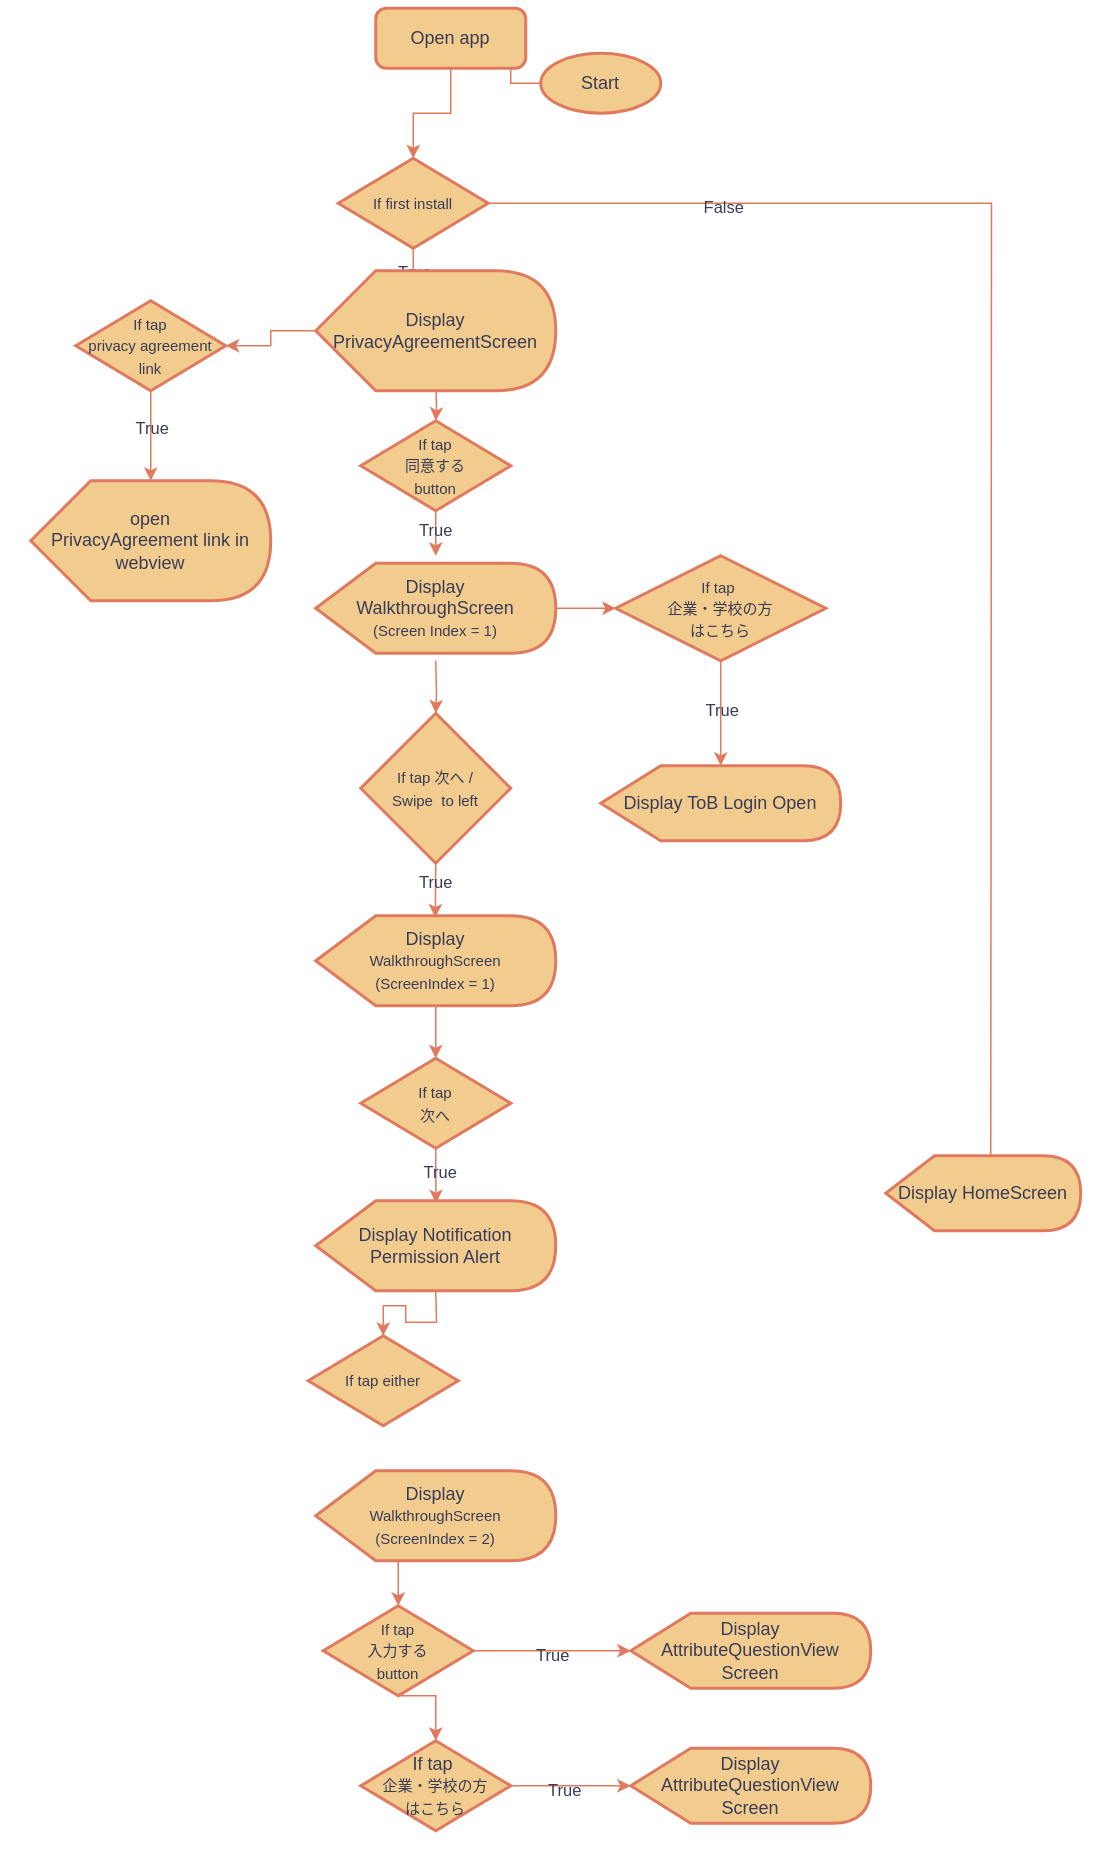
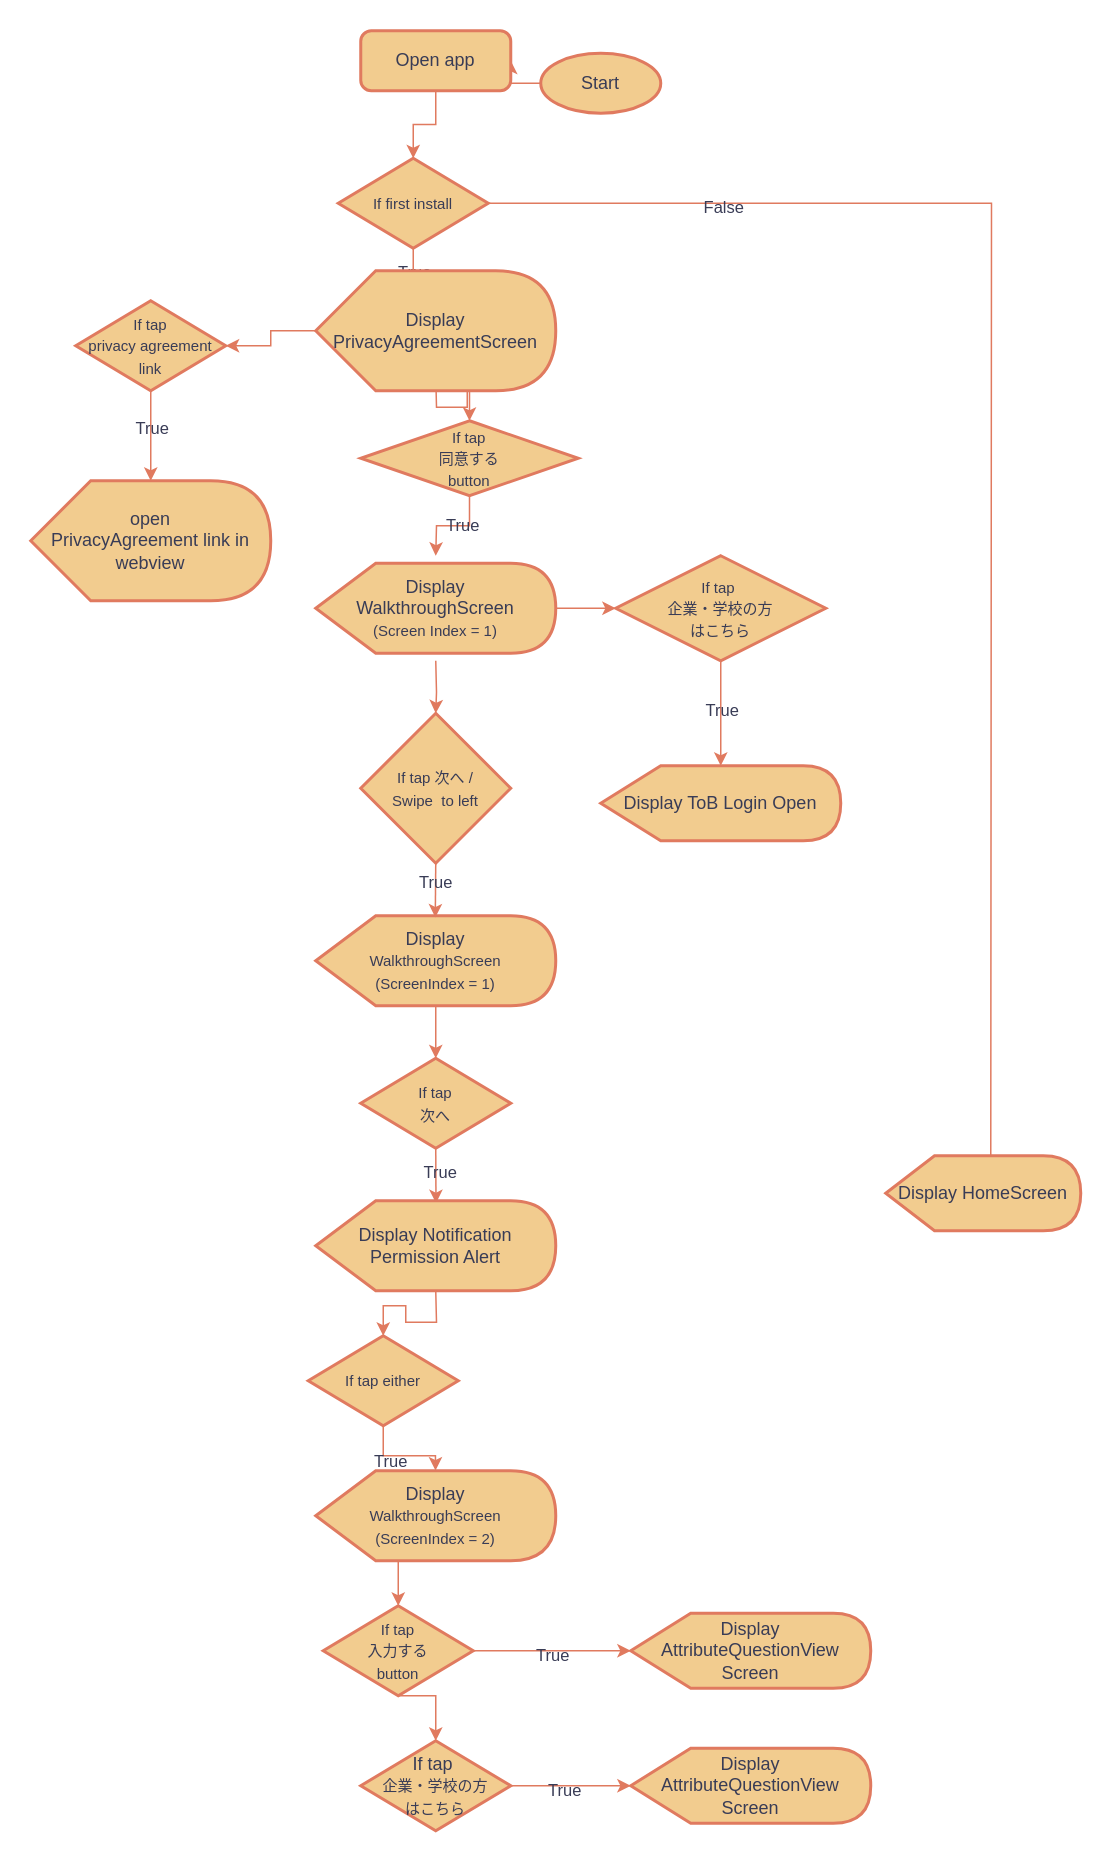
node "Open app": moved (451, 38) -> (436, 61)
node "If tap 同意する button": size 150x90 -> 218x75
edge "If tap either" -> "DisplayWalkthroughScreen(ScreenIndex = 2)": added, label "True"
